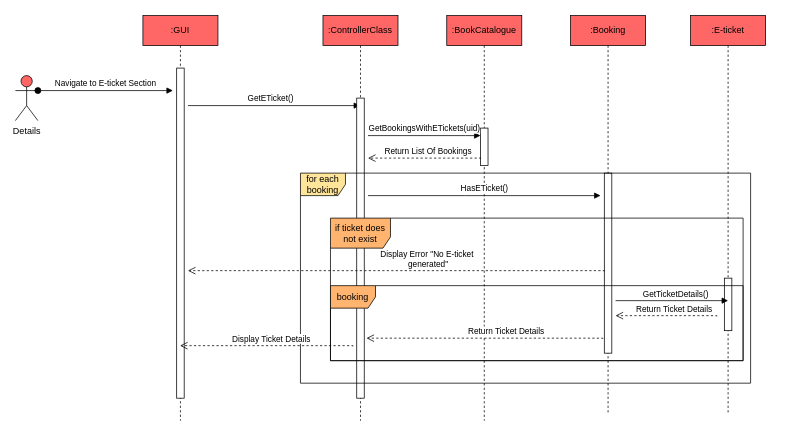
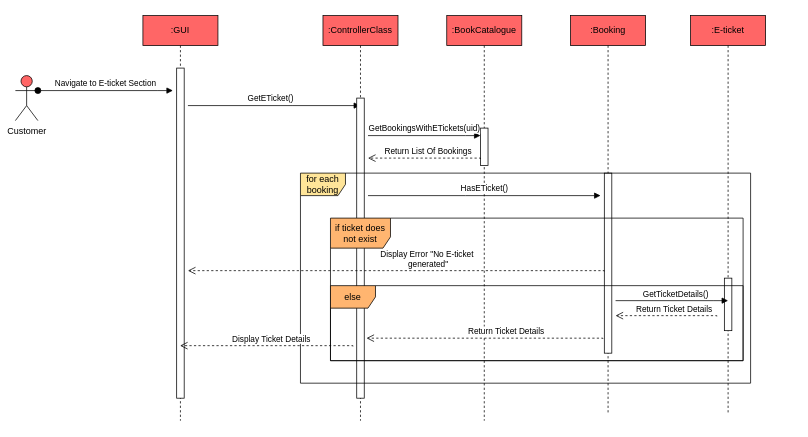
node "Details": label "Details" -> "Customer"
node "booking": label "booking" -> "else"
